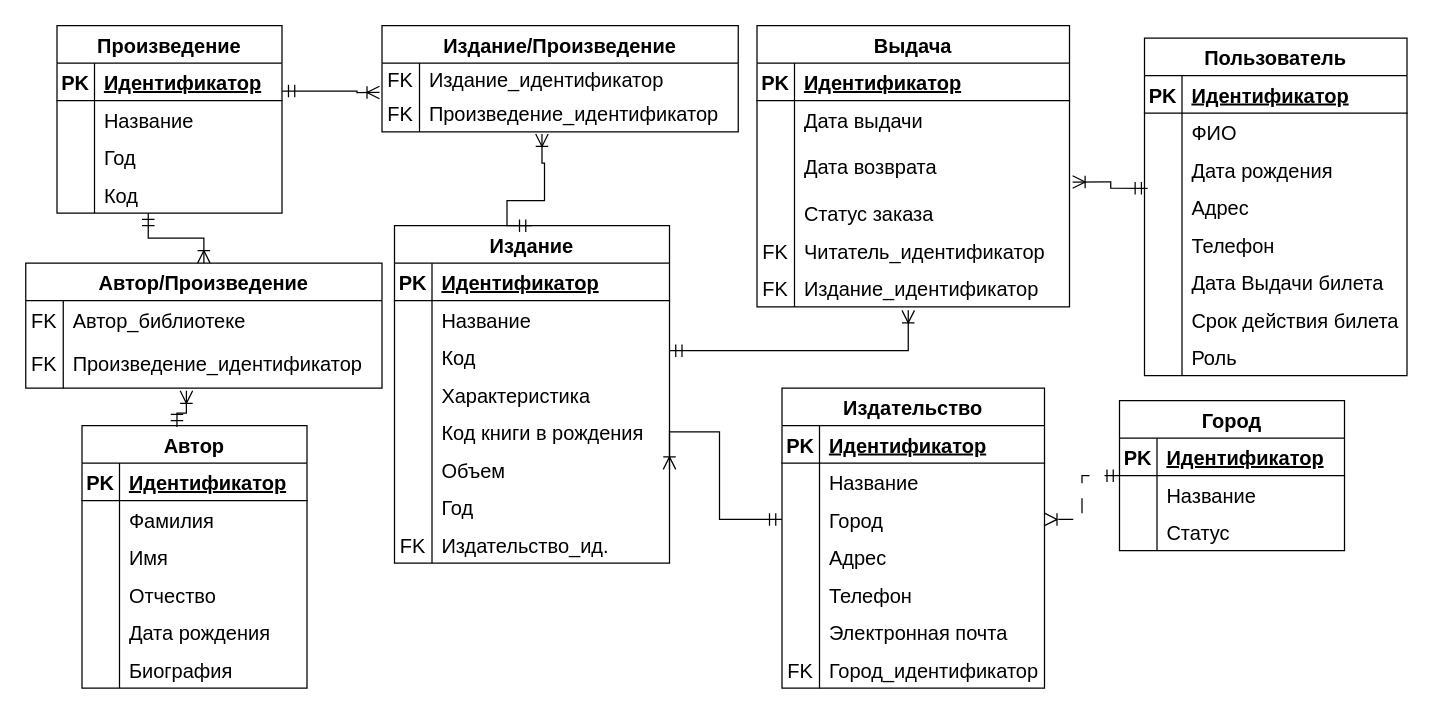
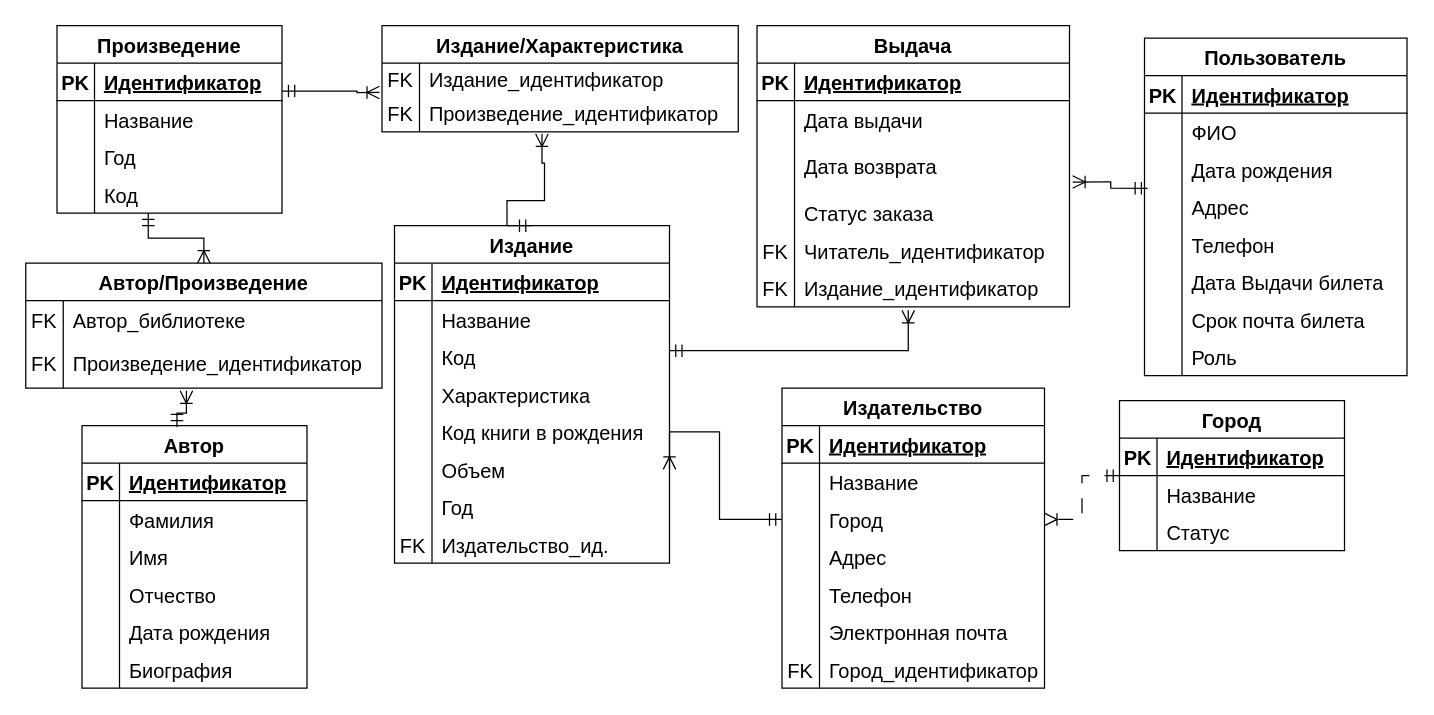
node "Издание/Произведение": label "Издание/Произведение" -> "Издание/Характеристика"
node "Срок действия билета": label "Срок действия билета" -> "Срок почта билета"
